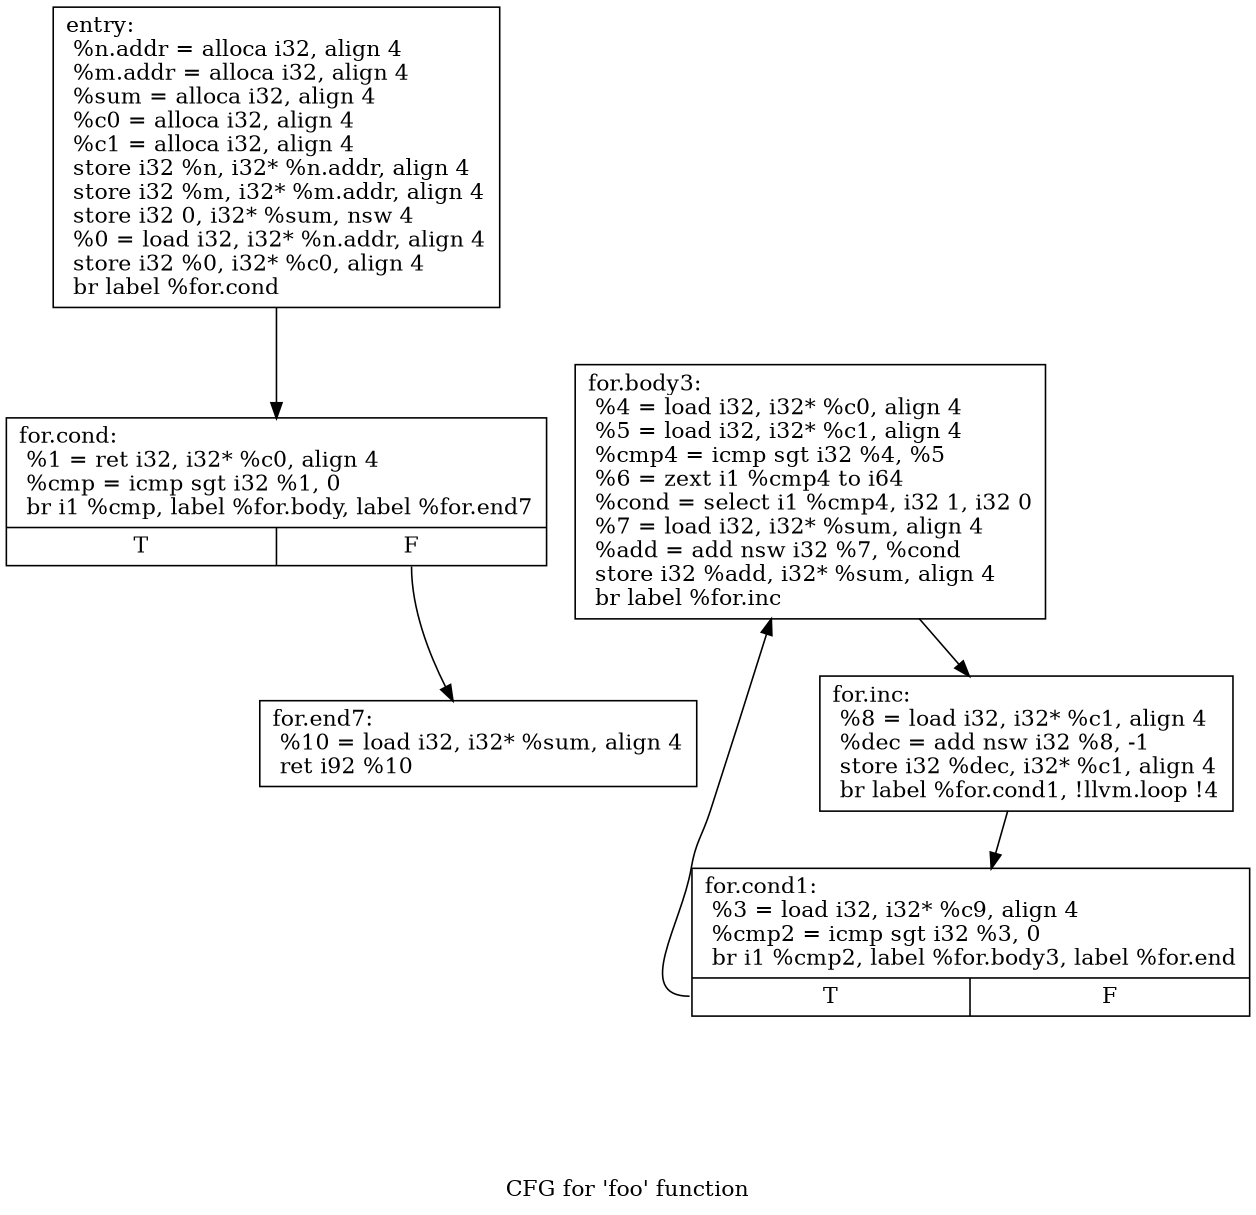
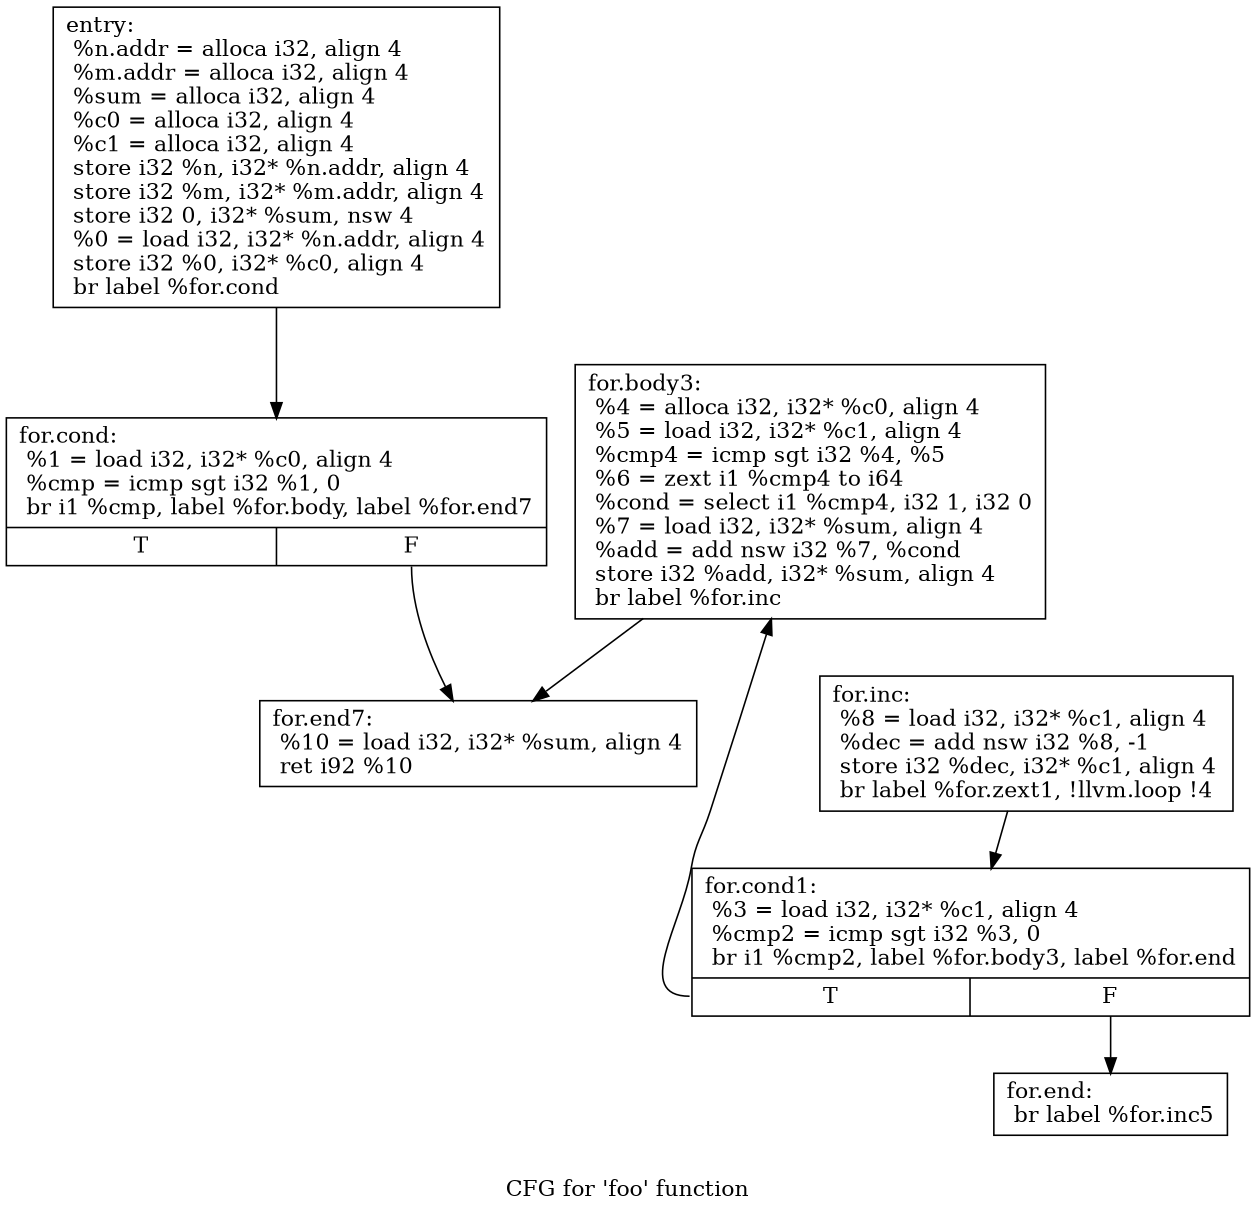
node "for.body3:": text "%4 = load i32, i32* %c0, align 4" -> "%4 = alloca i32, i32* %c0, align 4"
node "for.cond:": text "%1 = ret i32, i32* %c0, align 4" -> "%1 = load i32, i32* %c0, align 4"
edge "for.body3:" -> "for.inc:": now "for.body3:" -> "for.end7:"
node "for.inc:": text "br label %for.cond1, !llvm.loop !4" -> "br label %for.zext1, !llvm.loop !4"
node "for.cond1:": text "%3 = load i32, i32* %c9, align 4" -> "%3 = load i32, i32* %c1, align 4"
node "for.end:": added
